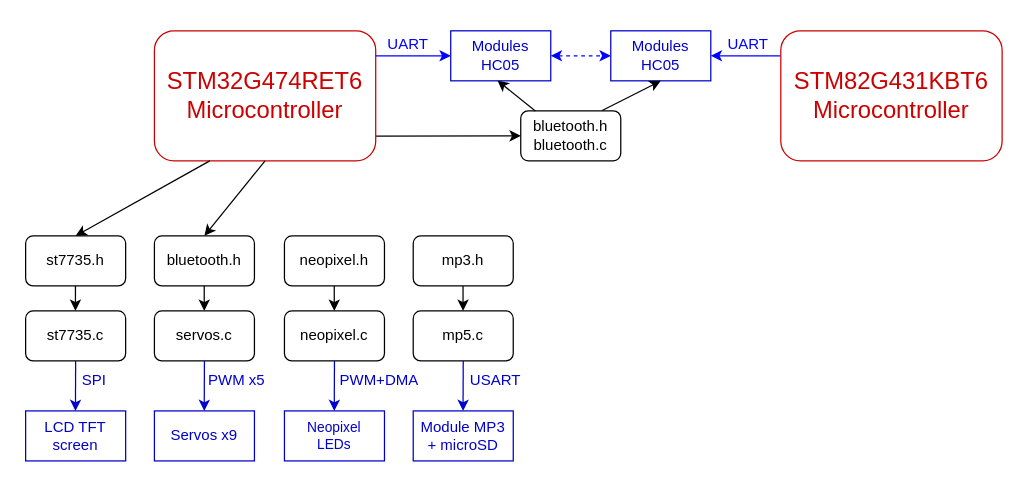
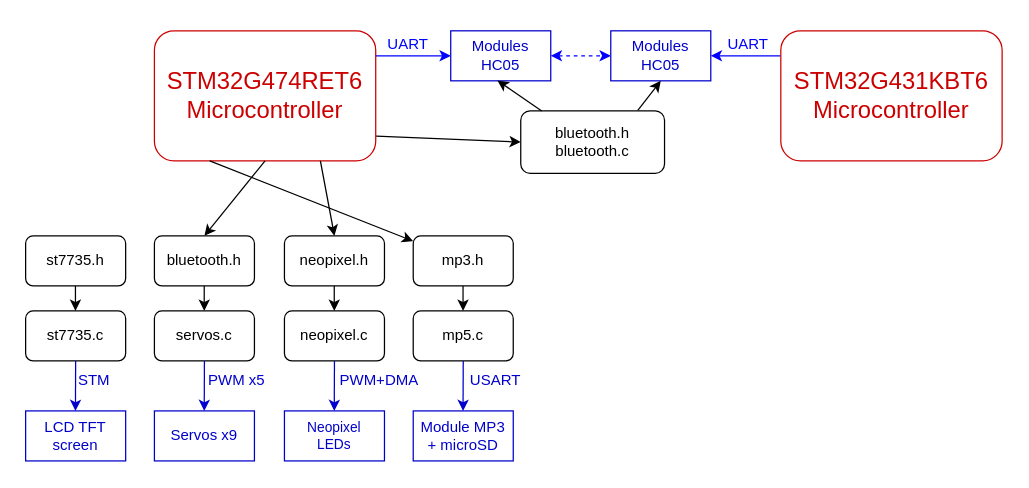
node "STM82G431KBT6 Microcontroller": label "STM82G431KBT6 Microcontroller" -> "STM32G431KBT6 Microcontroller"
node "bluetooth.h bluetooth.c": size 100x50 -> 144x63
edge "STM32G474RET6 Microcontroller" -> "neopixel.h": added
edge "STM32G474RET6 Microcontroller" -> "st7735.h": now "STM32G474RET6 Microcontroller" -> "mp3.h"
node "SPI": label "SPI" -> "STM"
